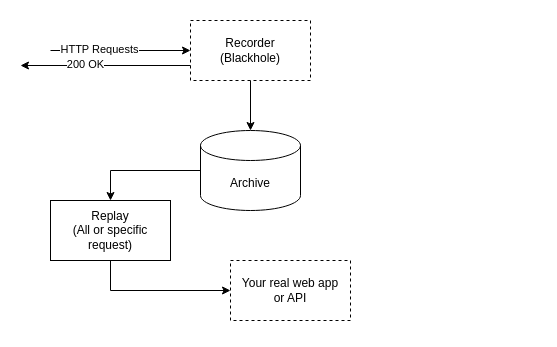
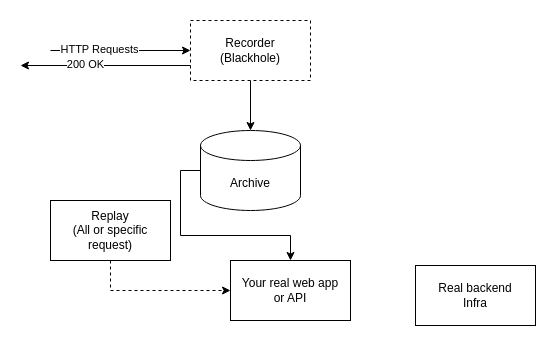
edge "Archive" -> "Replay (All or specific request)": now "Archive" -> "Your real web app or API"
edge "Replay (All or specific request)" -> "Your real web app or API": style solid -> dashed
node "Your real web app or API": style dashed -> solid
node "Real backend Infra": added
